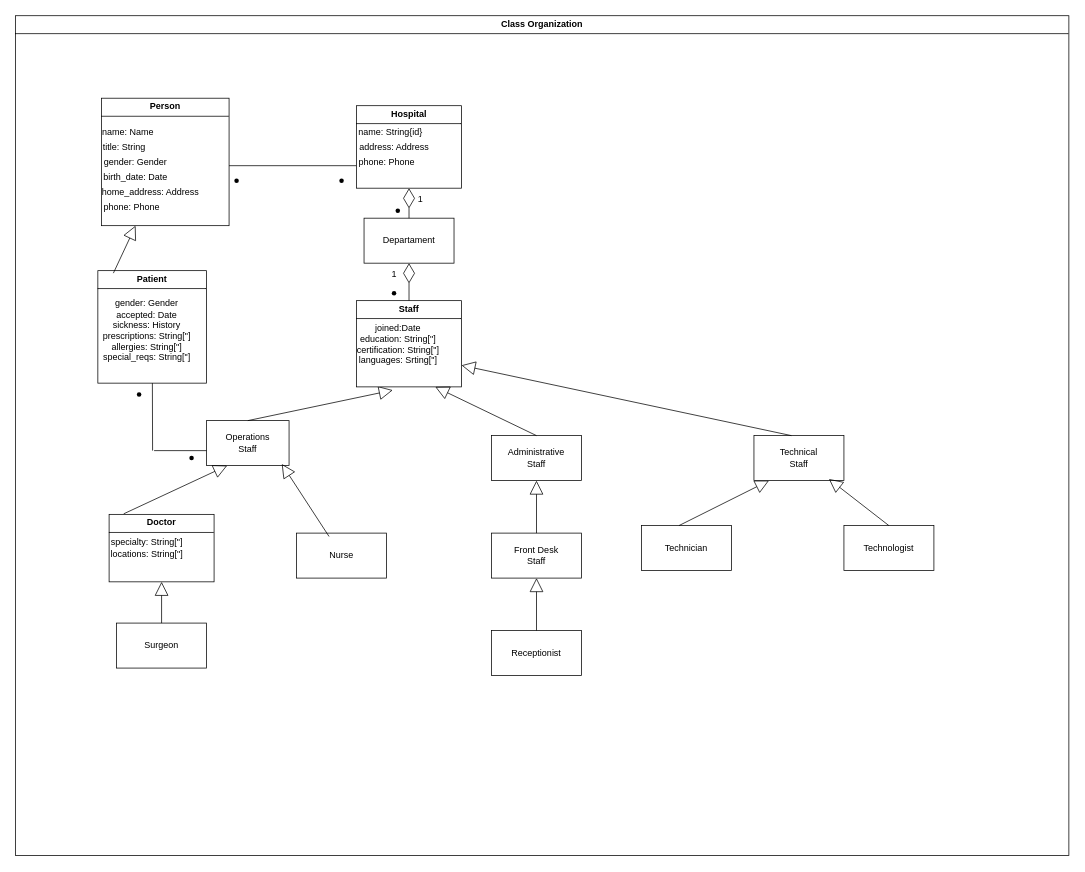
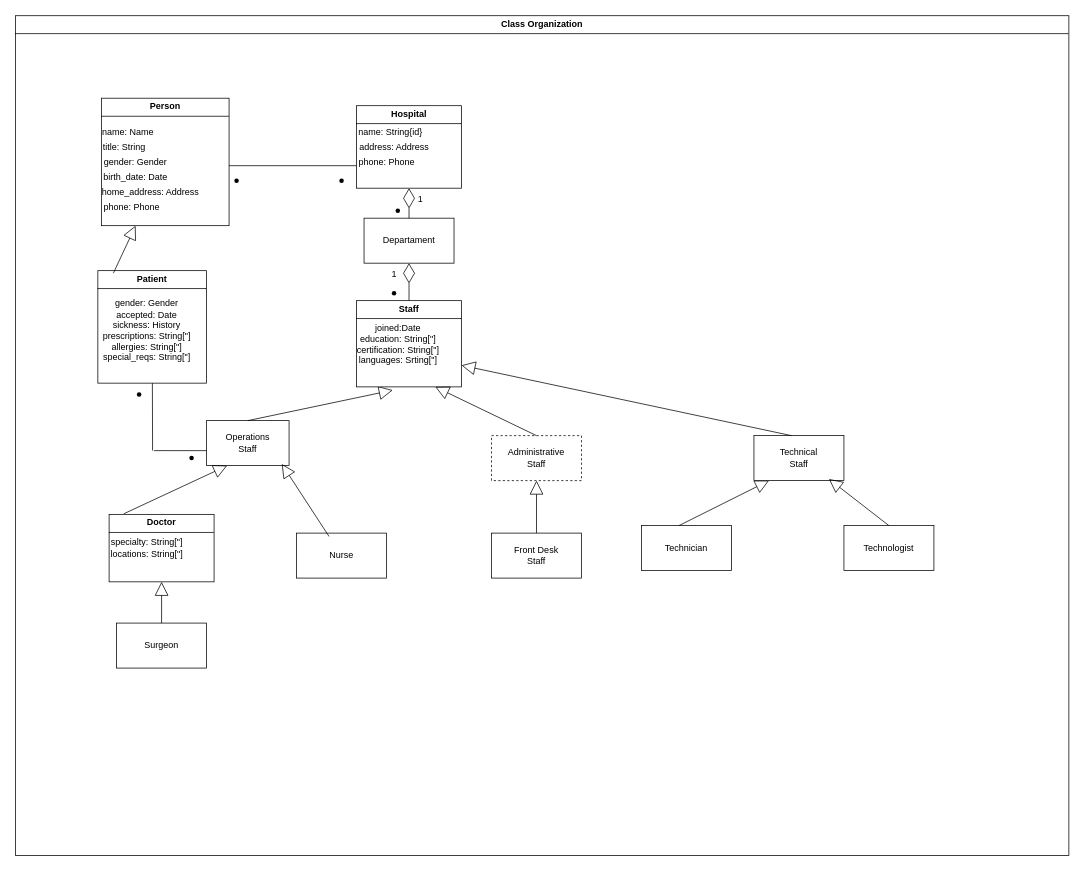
node "Administrative Staff": style solid -> dashed
edge "Receptionist" -> "Front Desk Staff": removed
node "Receptionist": removed
